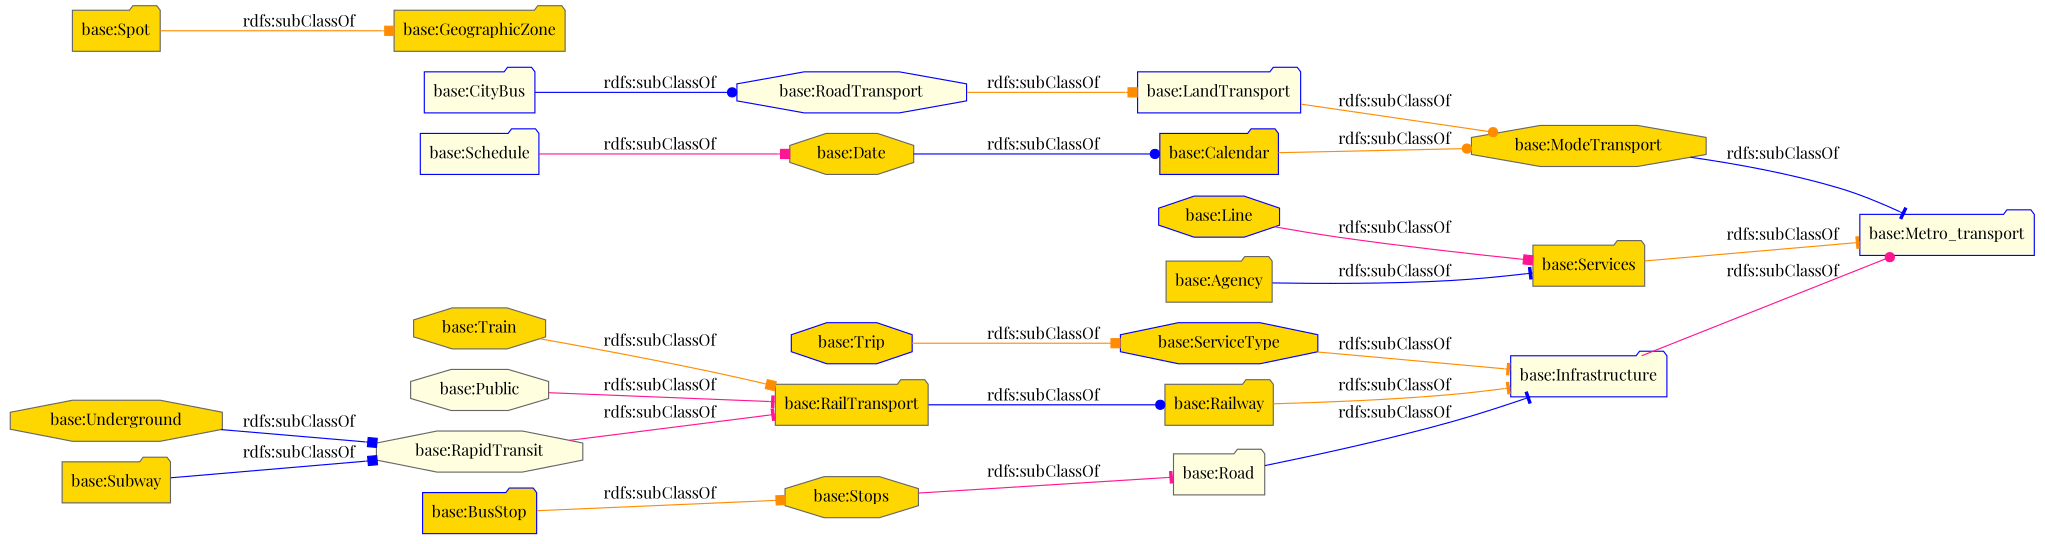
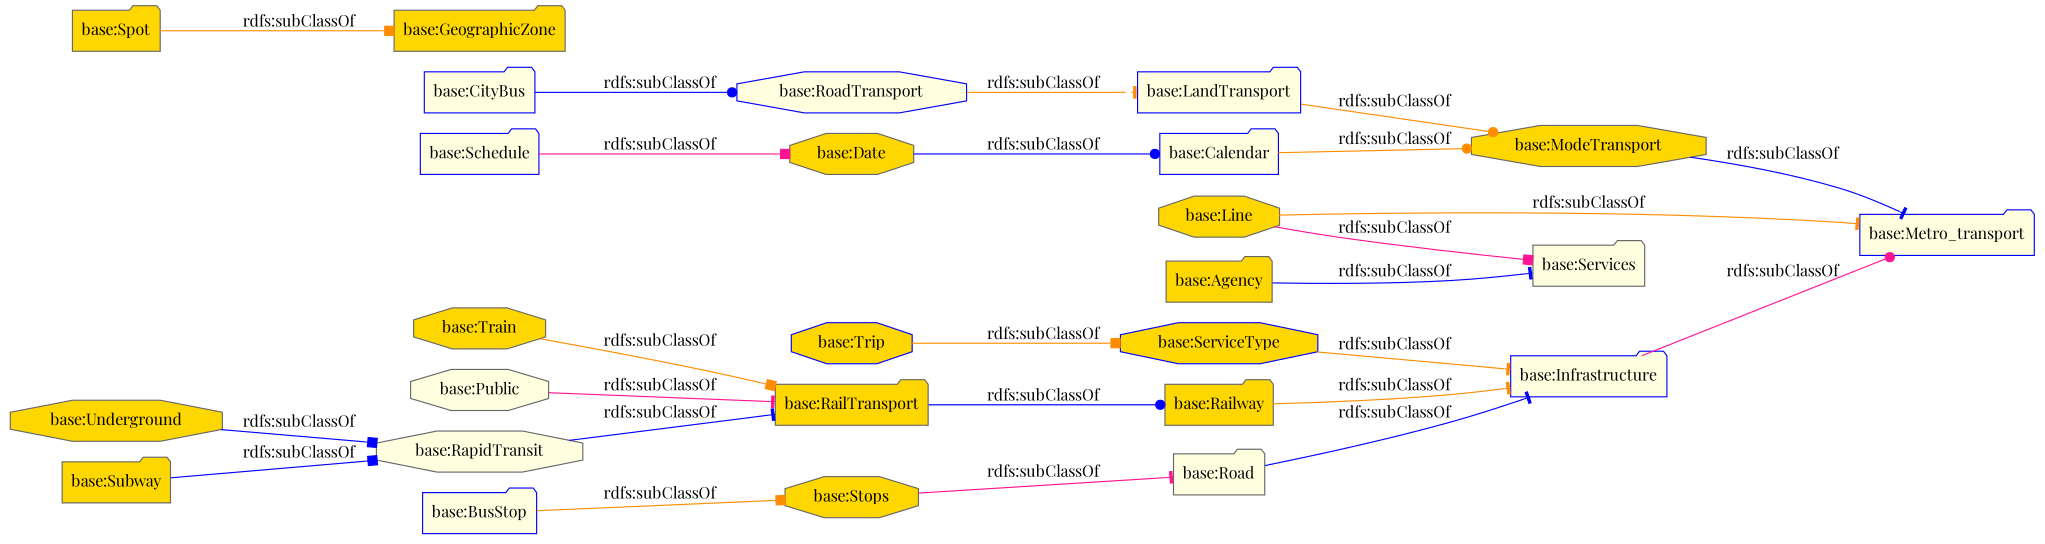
edge "base:RoadTransport" -> "base:LandTransport": arrowhead box -> tee
node "base:Calendar": fillcolor gold -> lightyellow
node "base:Line": color blue -> gray40
edge "base:Services" -> "base:Metro_transport": now "base:Line" -> "base:Metro_transport"
node "base:Services": fillcolor gold -> lightyellow
edge "base:RapidTransit" -> "base:RailTransport": color deeppink -> blue
node "base:BusStop": fillcolor gold -> lightyellow
